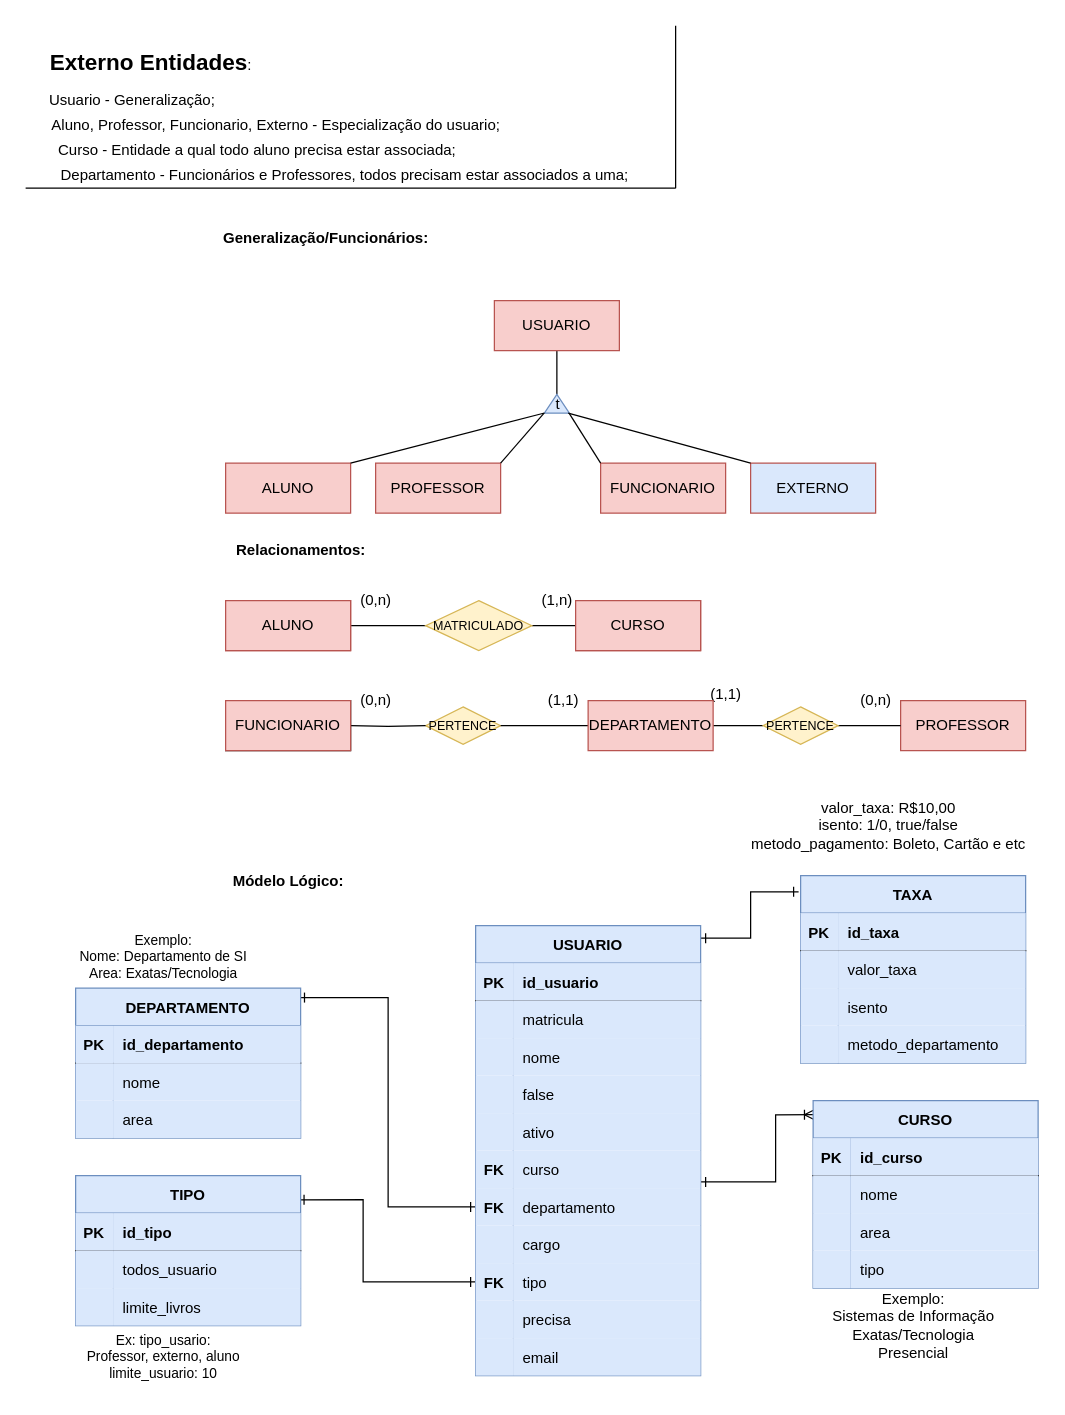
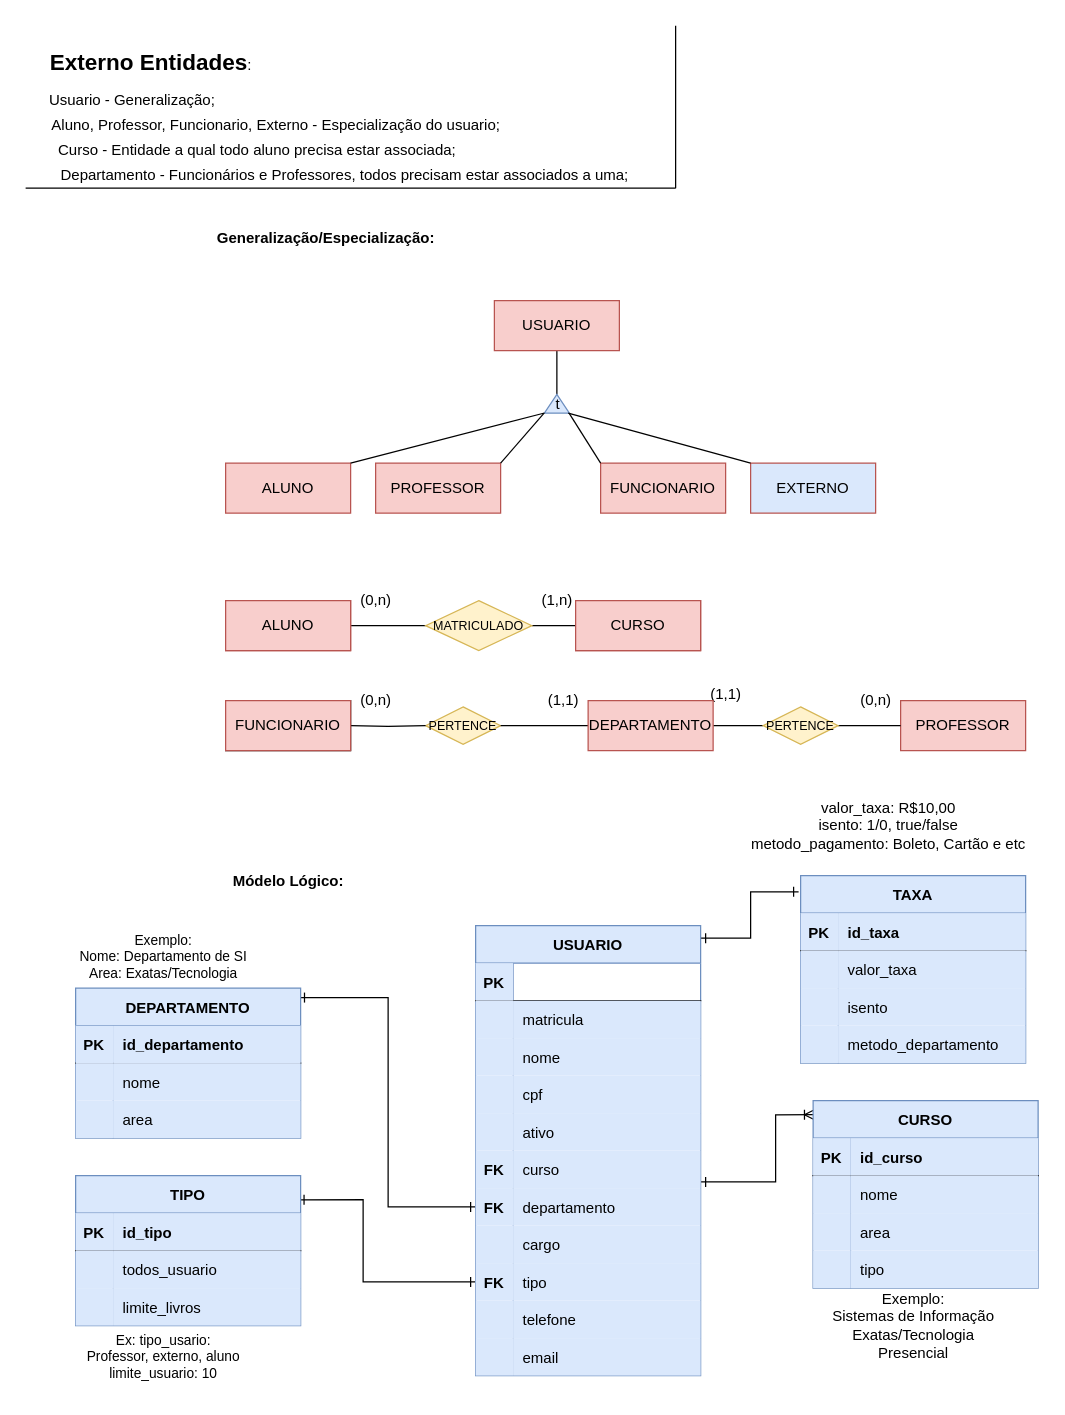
node "Generalização/Funcionários:": label "Generalização/Funcionários:" -> "Generalização/Especialização:"
node "Relacionamentos:": removed
node "id_usuario": removed
node "false": label "false" -> "cpf"
node "precisa": label "precisa" -> "telefone"
